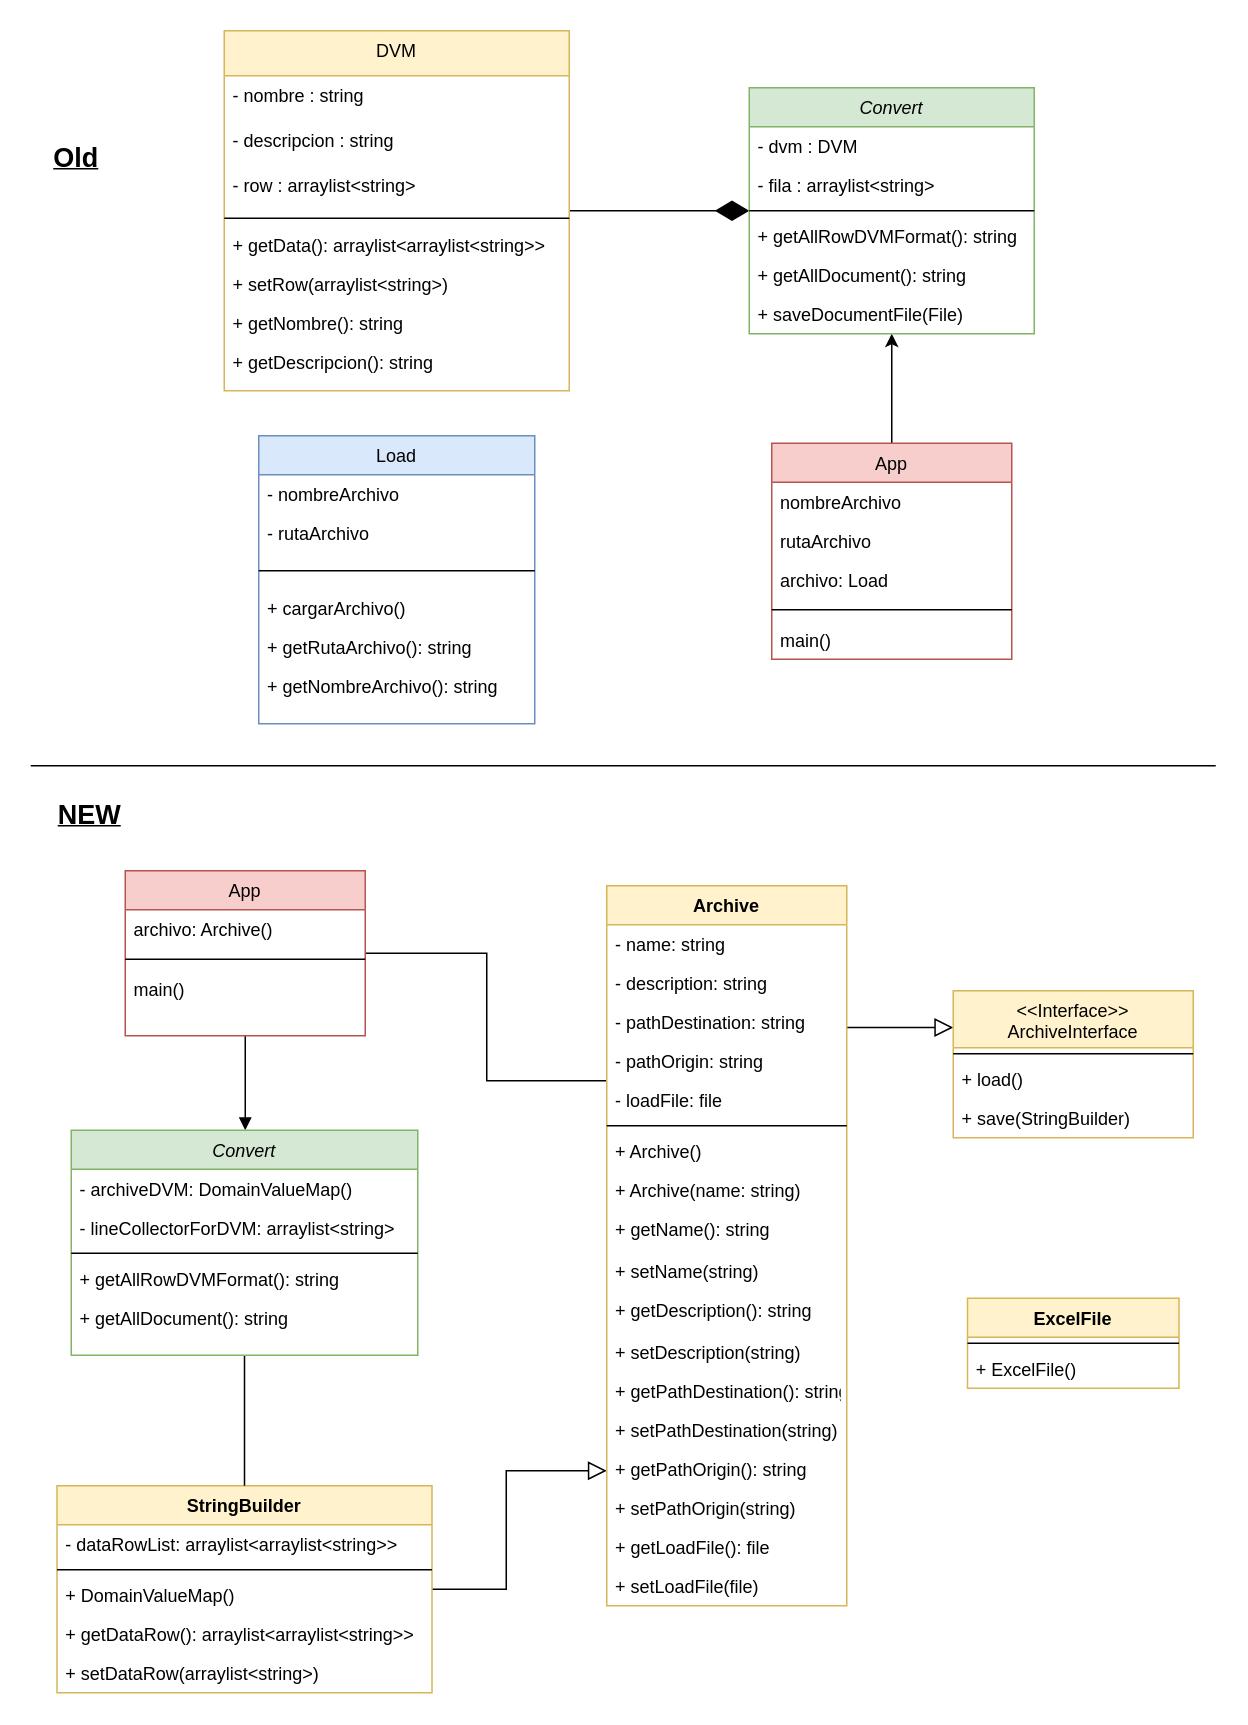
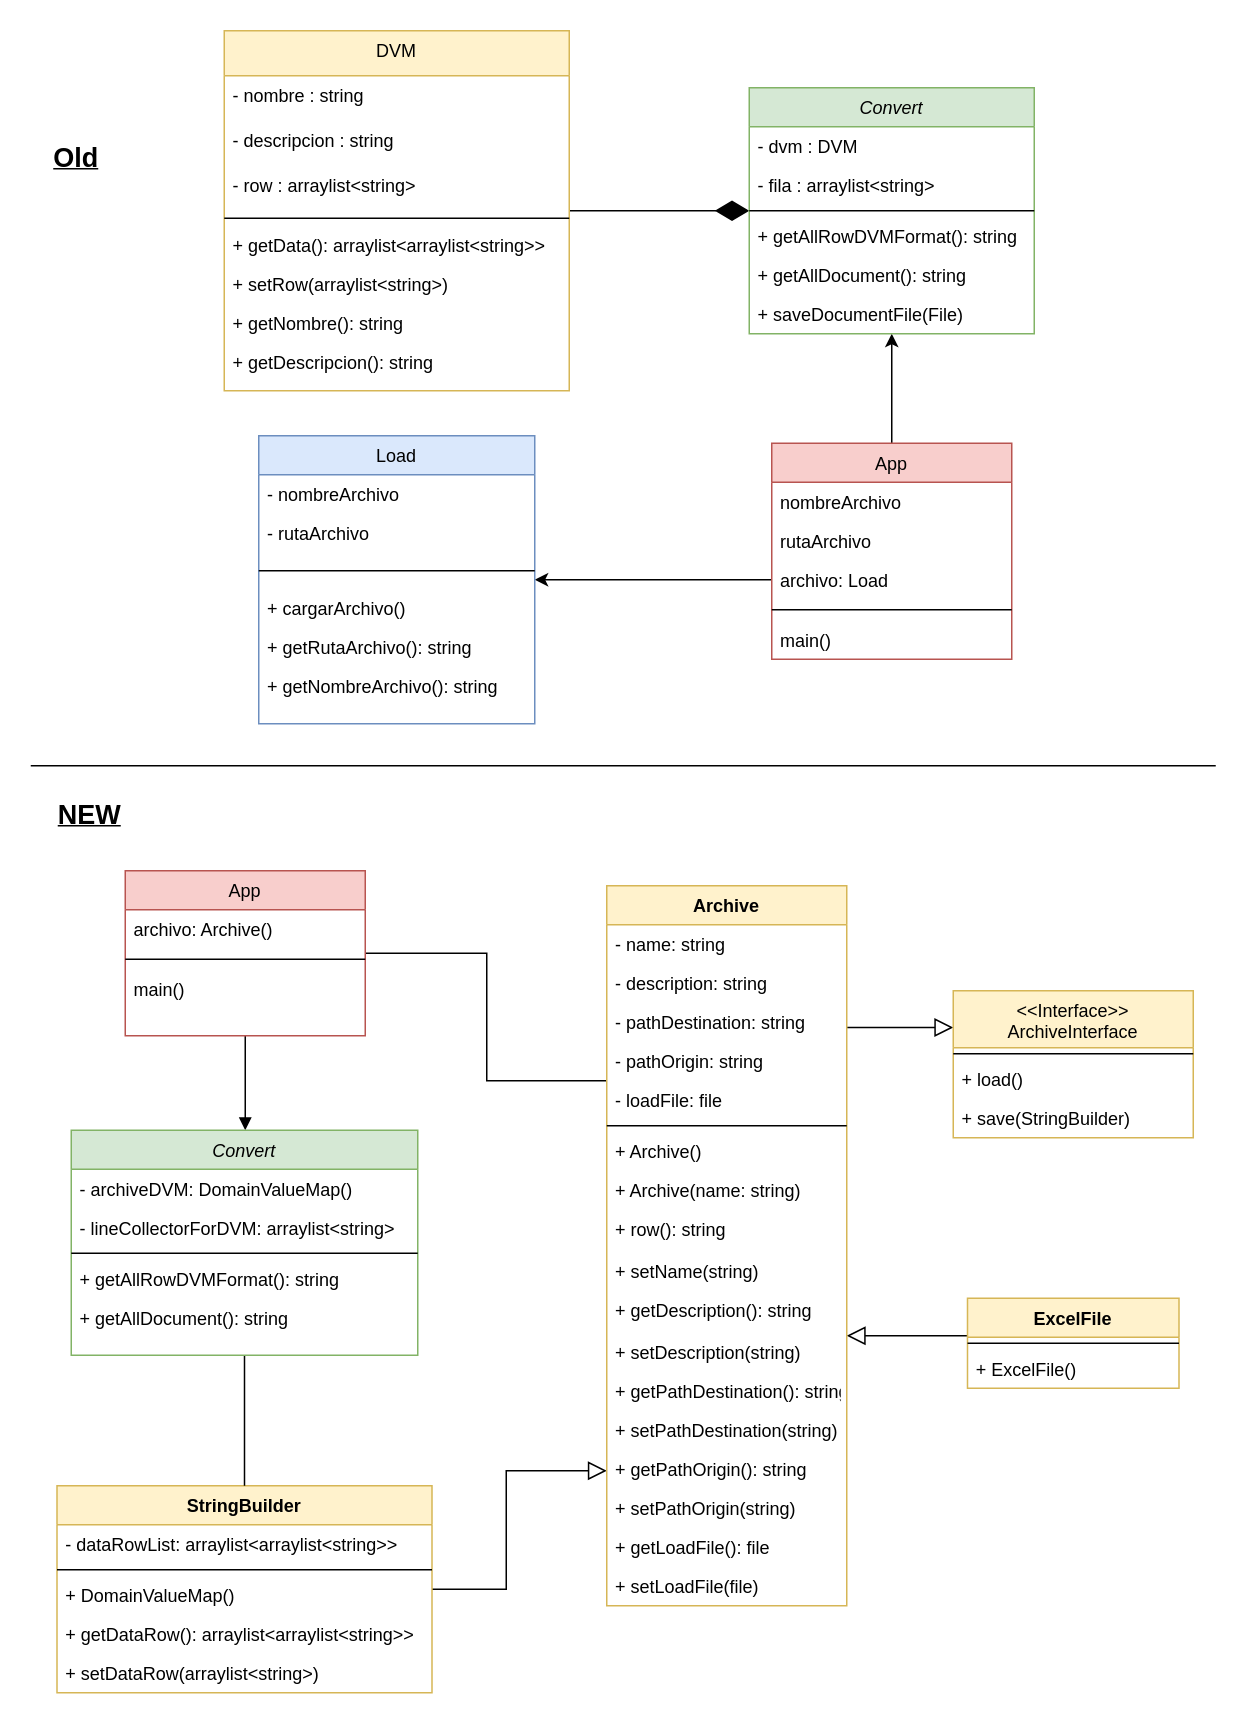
edge "archivo: Load" -> "Load": added
node "+ getName(): string": label "+ getName(): string" -> "+ row(): string"
edge "ExcelFile" -> "Archive": added
